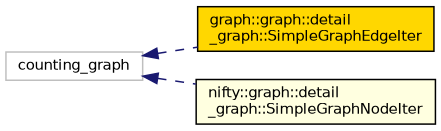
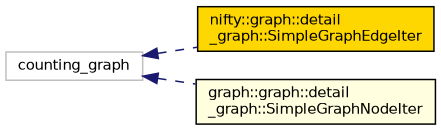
node "graph::graph::detail _graph::SimpleGraphEdgeIter": label "graph::graph::detail _graph::SimpleGraphEdgeIter" -> "nifty::graph::detail _graph::SimpleGraphEdgeIter"
node "nifty::graph::detail _graph::SimpleGraphNodeIter": label "nifty::graph::detail _graph::SimpleGraphNodeIter" -> "graph::graph::detail _graph::SimpleGraphNodeIter"
